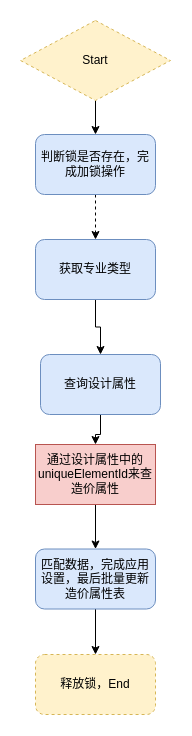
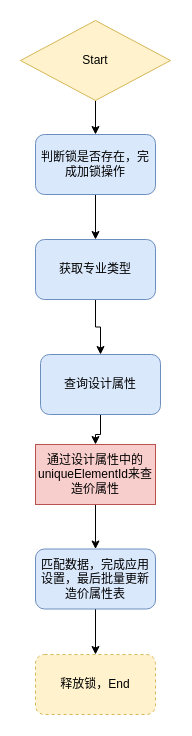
node "Start": style dashed -> solid
edge "判断锁是否存在，完成加锁操作" -> "获取专业类型": style dashed -> solid
